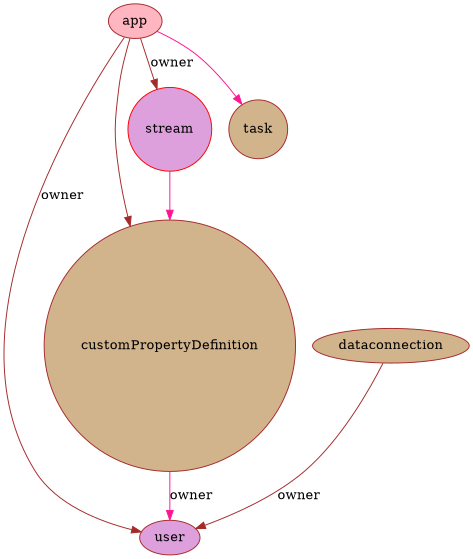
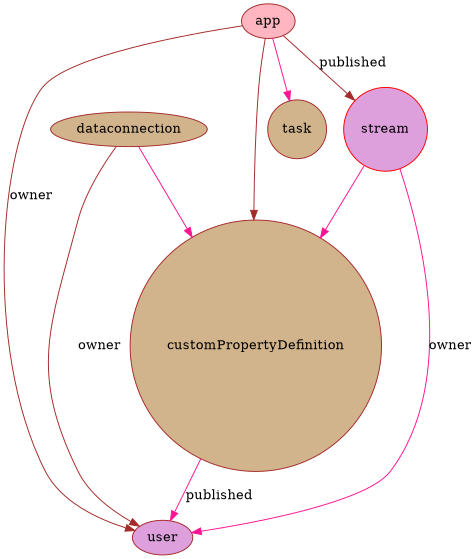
edge "app" -> "stream": label "owner" -> "published"
edge "dataconnection" -> "customPropertyDefinition": added
edge "stream" -> "user": added, label "owner"
edge "customPropertyDefinition" -> "user": label "owner" -> "published"
